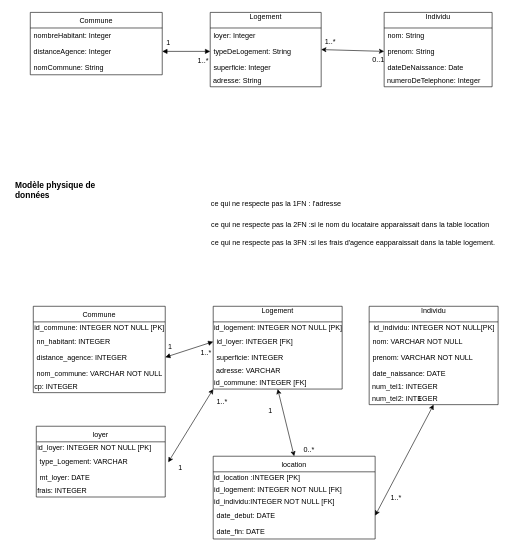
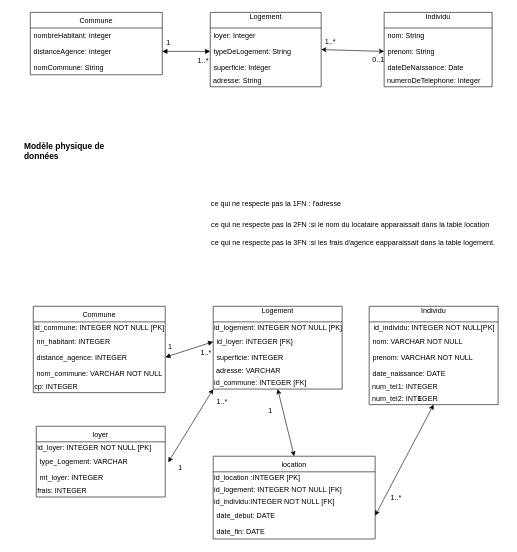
node "Modèle physique de données": moved (69, 192) -> (78, 153)
node "0..*": removed
node "mt_loyer: DATE": label "mt_loyer: DATE" -> "mt_loyer: INTEGER"
